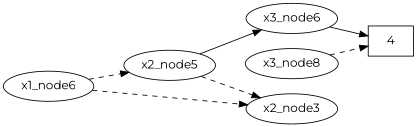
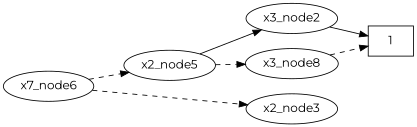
node "x3_node6": label "x3_node6" -> "x3_node2"
node "4": label "4" -> "1"
node "x1_node6": label "x1_node6" -> "x7_node6"
edge "x2_node5" -> "x2_node3": now "x2_node5" -> "x3_node8"
